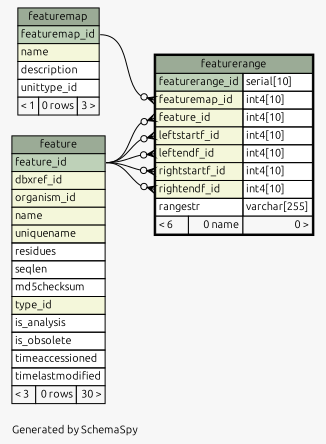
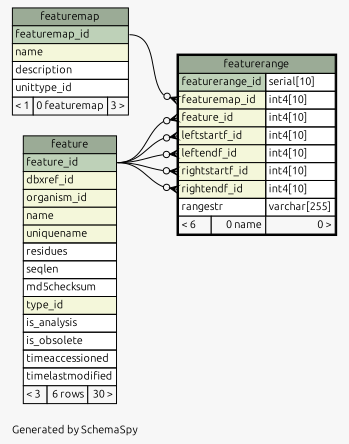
node "featuremap": text "0 rows" -> "0 featuremap"
node "feature": text "0 rows" -> "6 rows"
